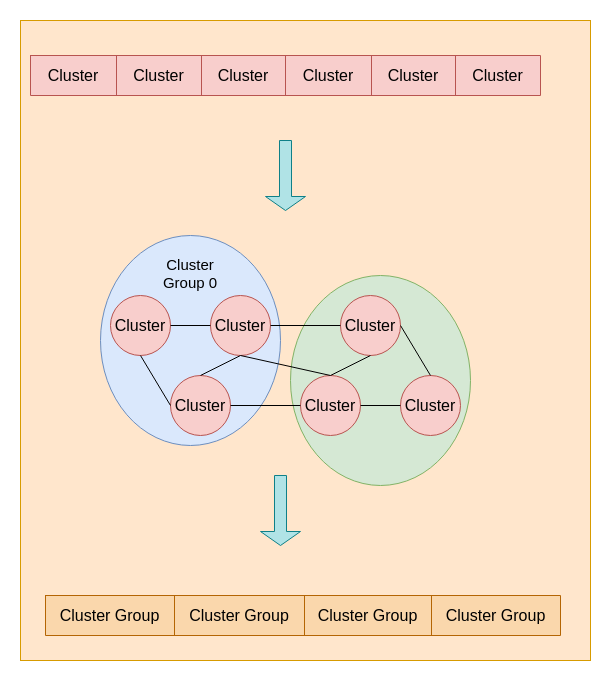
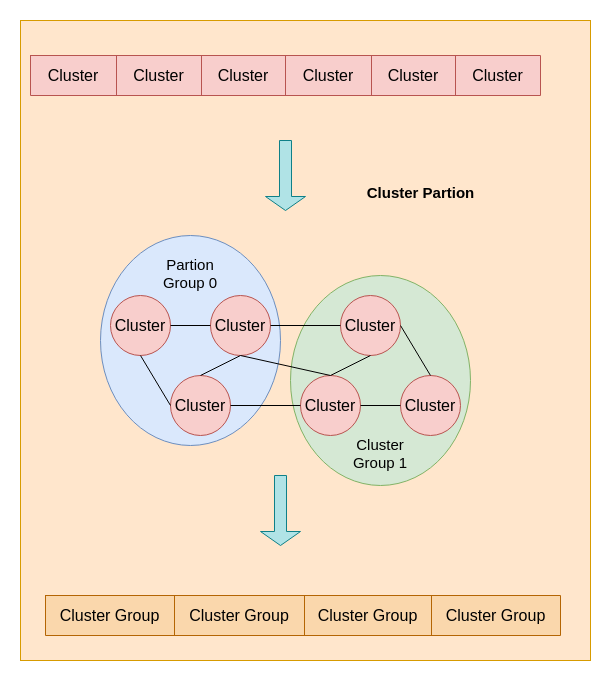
node "Cluster Partion": added
node "Cluster Group 0": label "Cluster Group 0" -> "Partion Group 0"
node "Cluster Group 1": added
